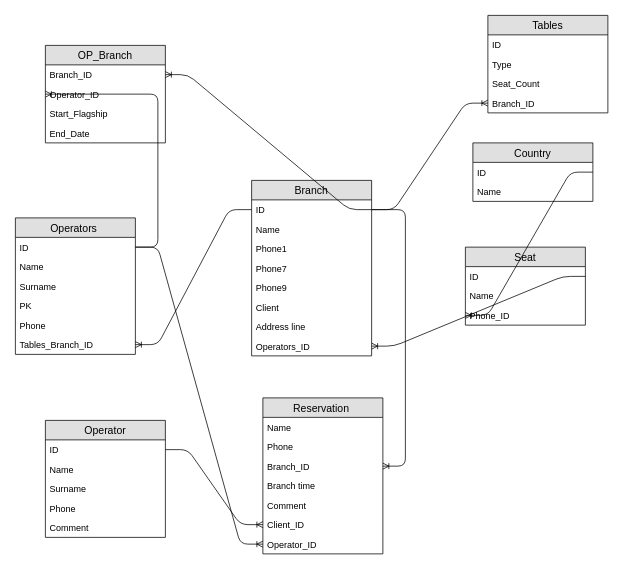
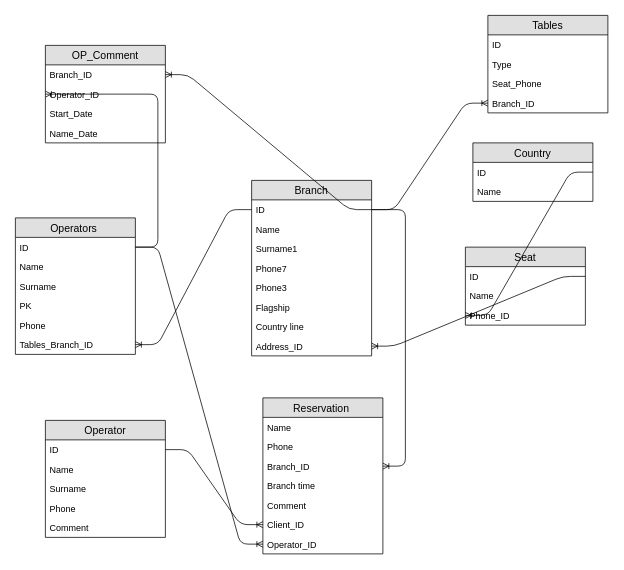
node "OP_Branch": label "OP_Branch" -> "OP_Comment"
node "Seat_Count": label "Seat_Count" -> "Seat_Phone"
node "Start_Flagship": label "Start_Flagship" -> "Start_Date"
node "End_Date": label "End_Date" -> "Name_Date"
node "Phone1": label "Phone1" -> "Surname1"
node "Phone9": label "Phone9" -> "Phone3"
node "Client": label "Client" -> "Flagship"
node "Address line": label "Address line" -> "Country line"
node "Operators_ID": label "Operators_ID" -> "Address_ID"
